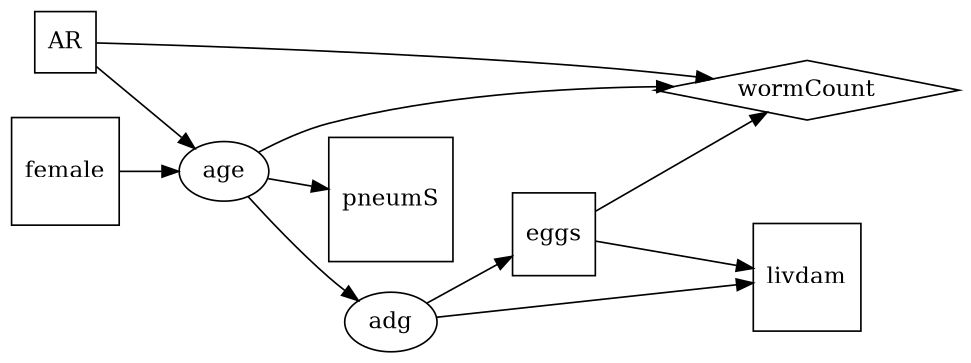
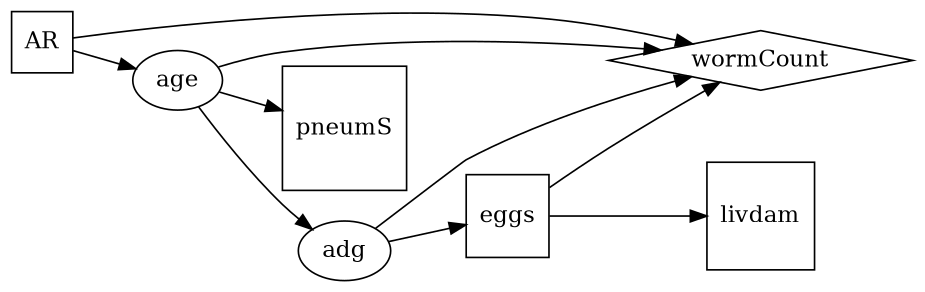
node "female": removed
edge "adg" -> "livdam": now "adg" -> "wormCount"
